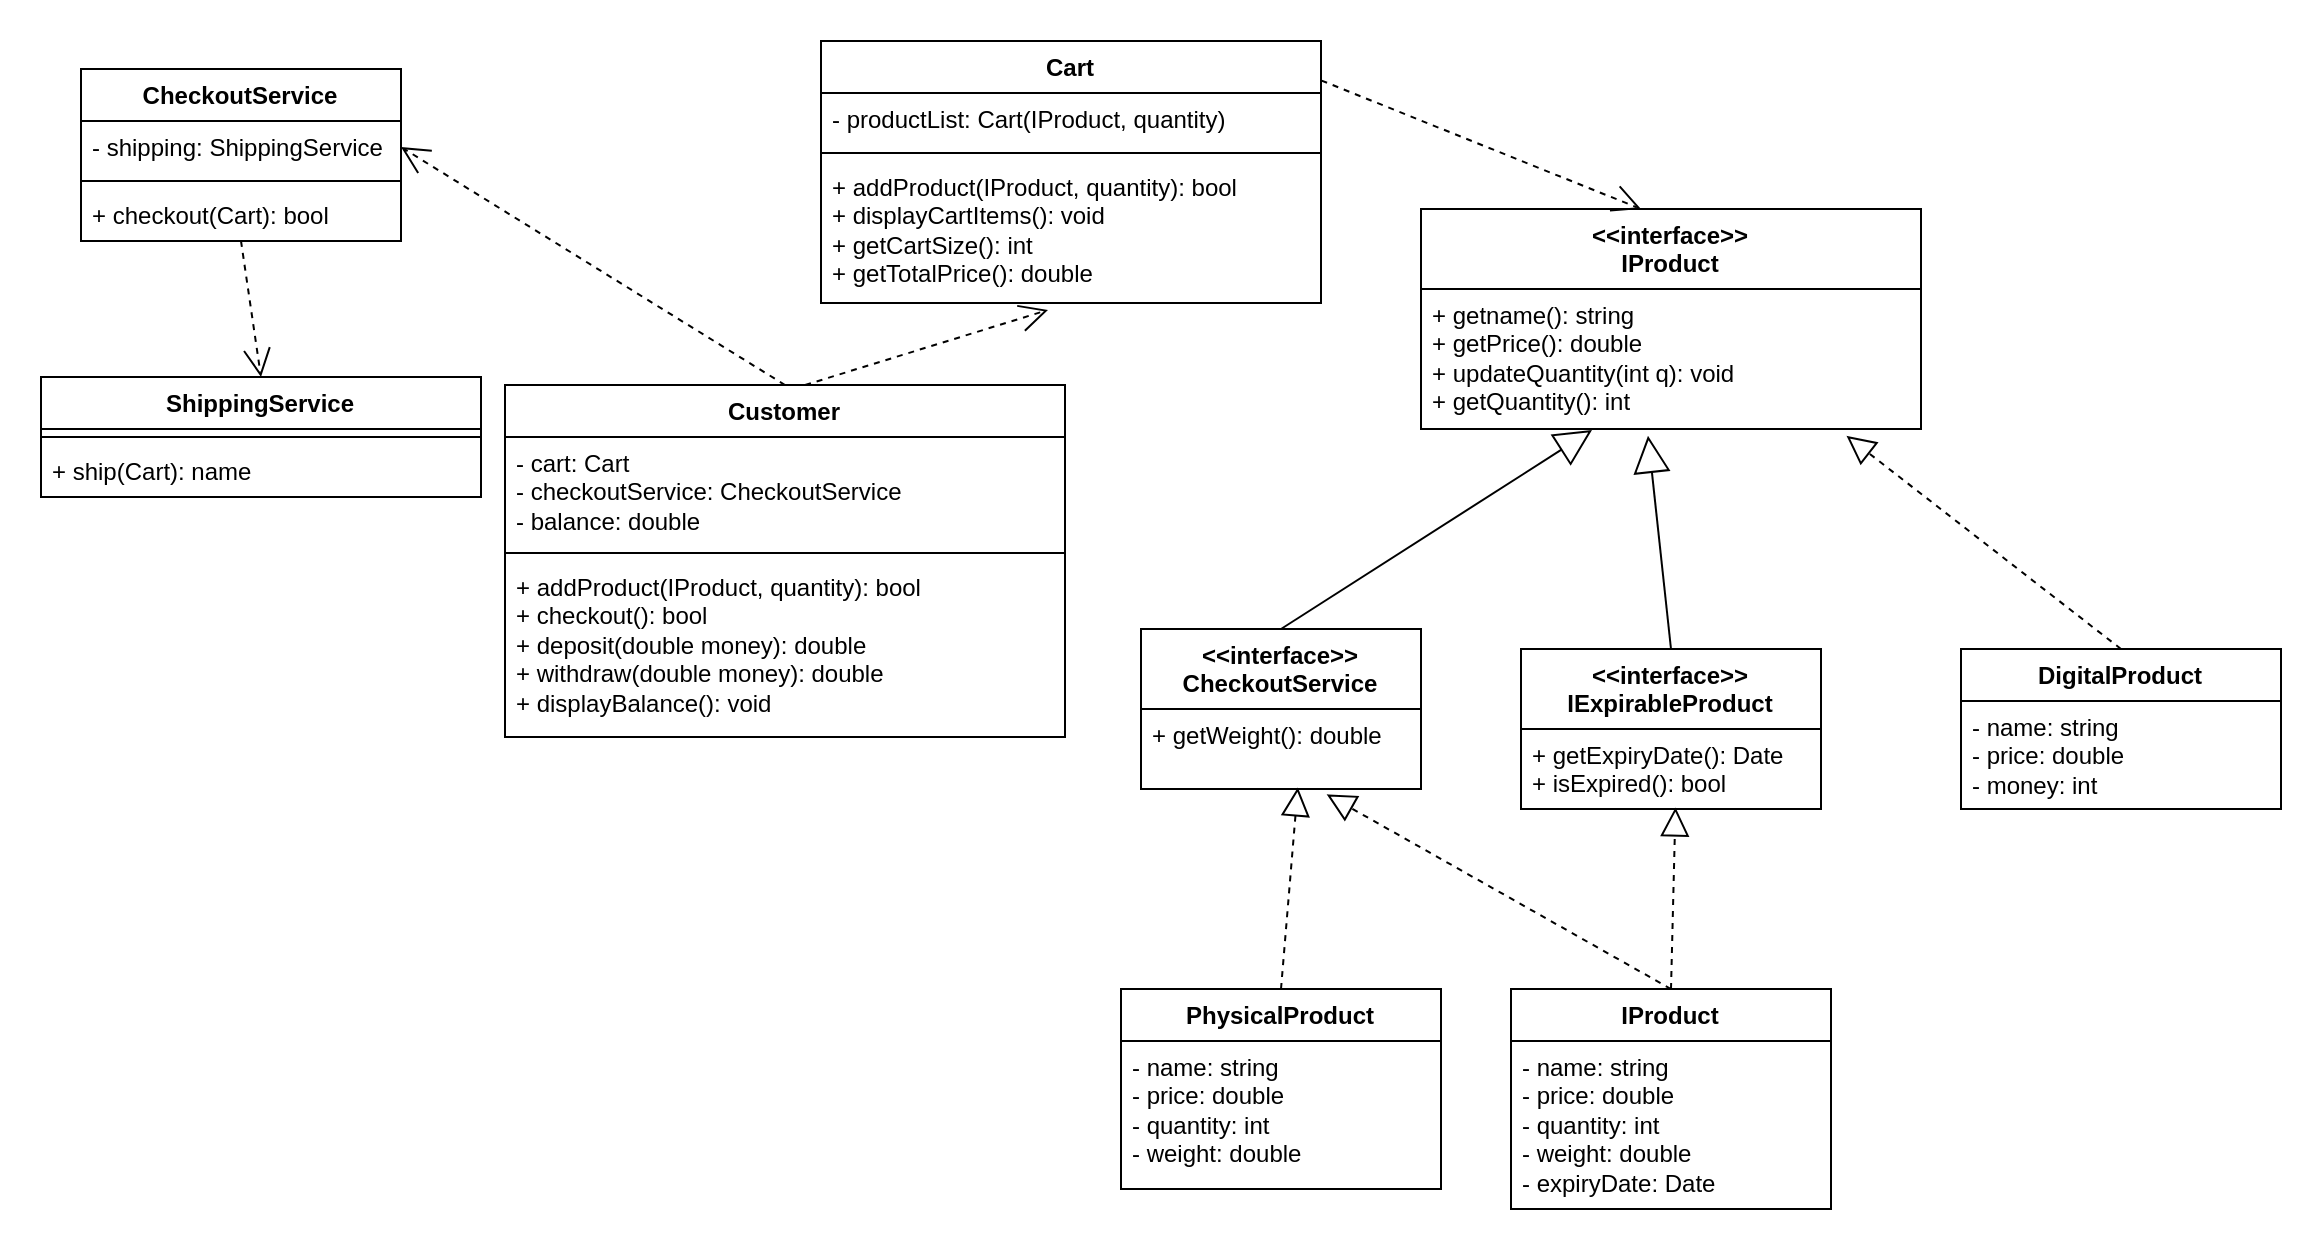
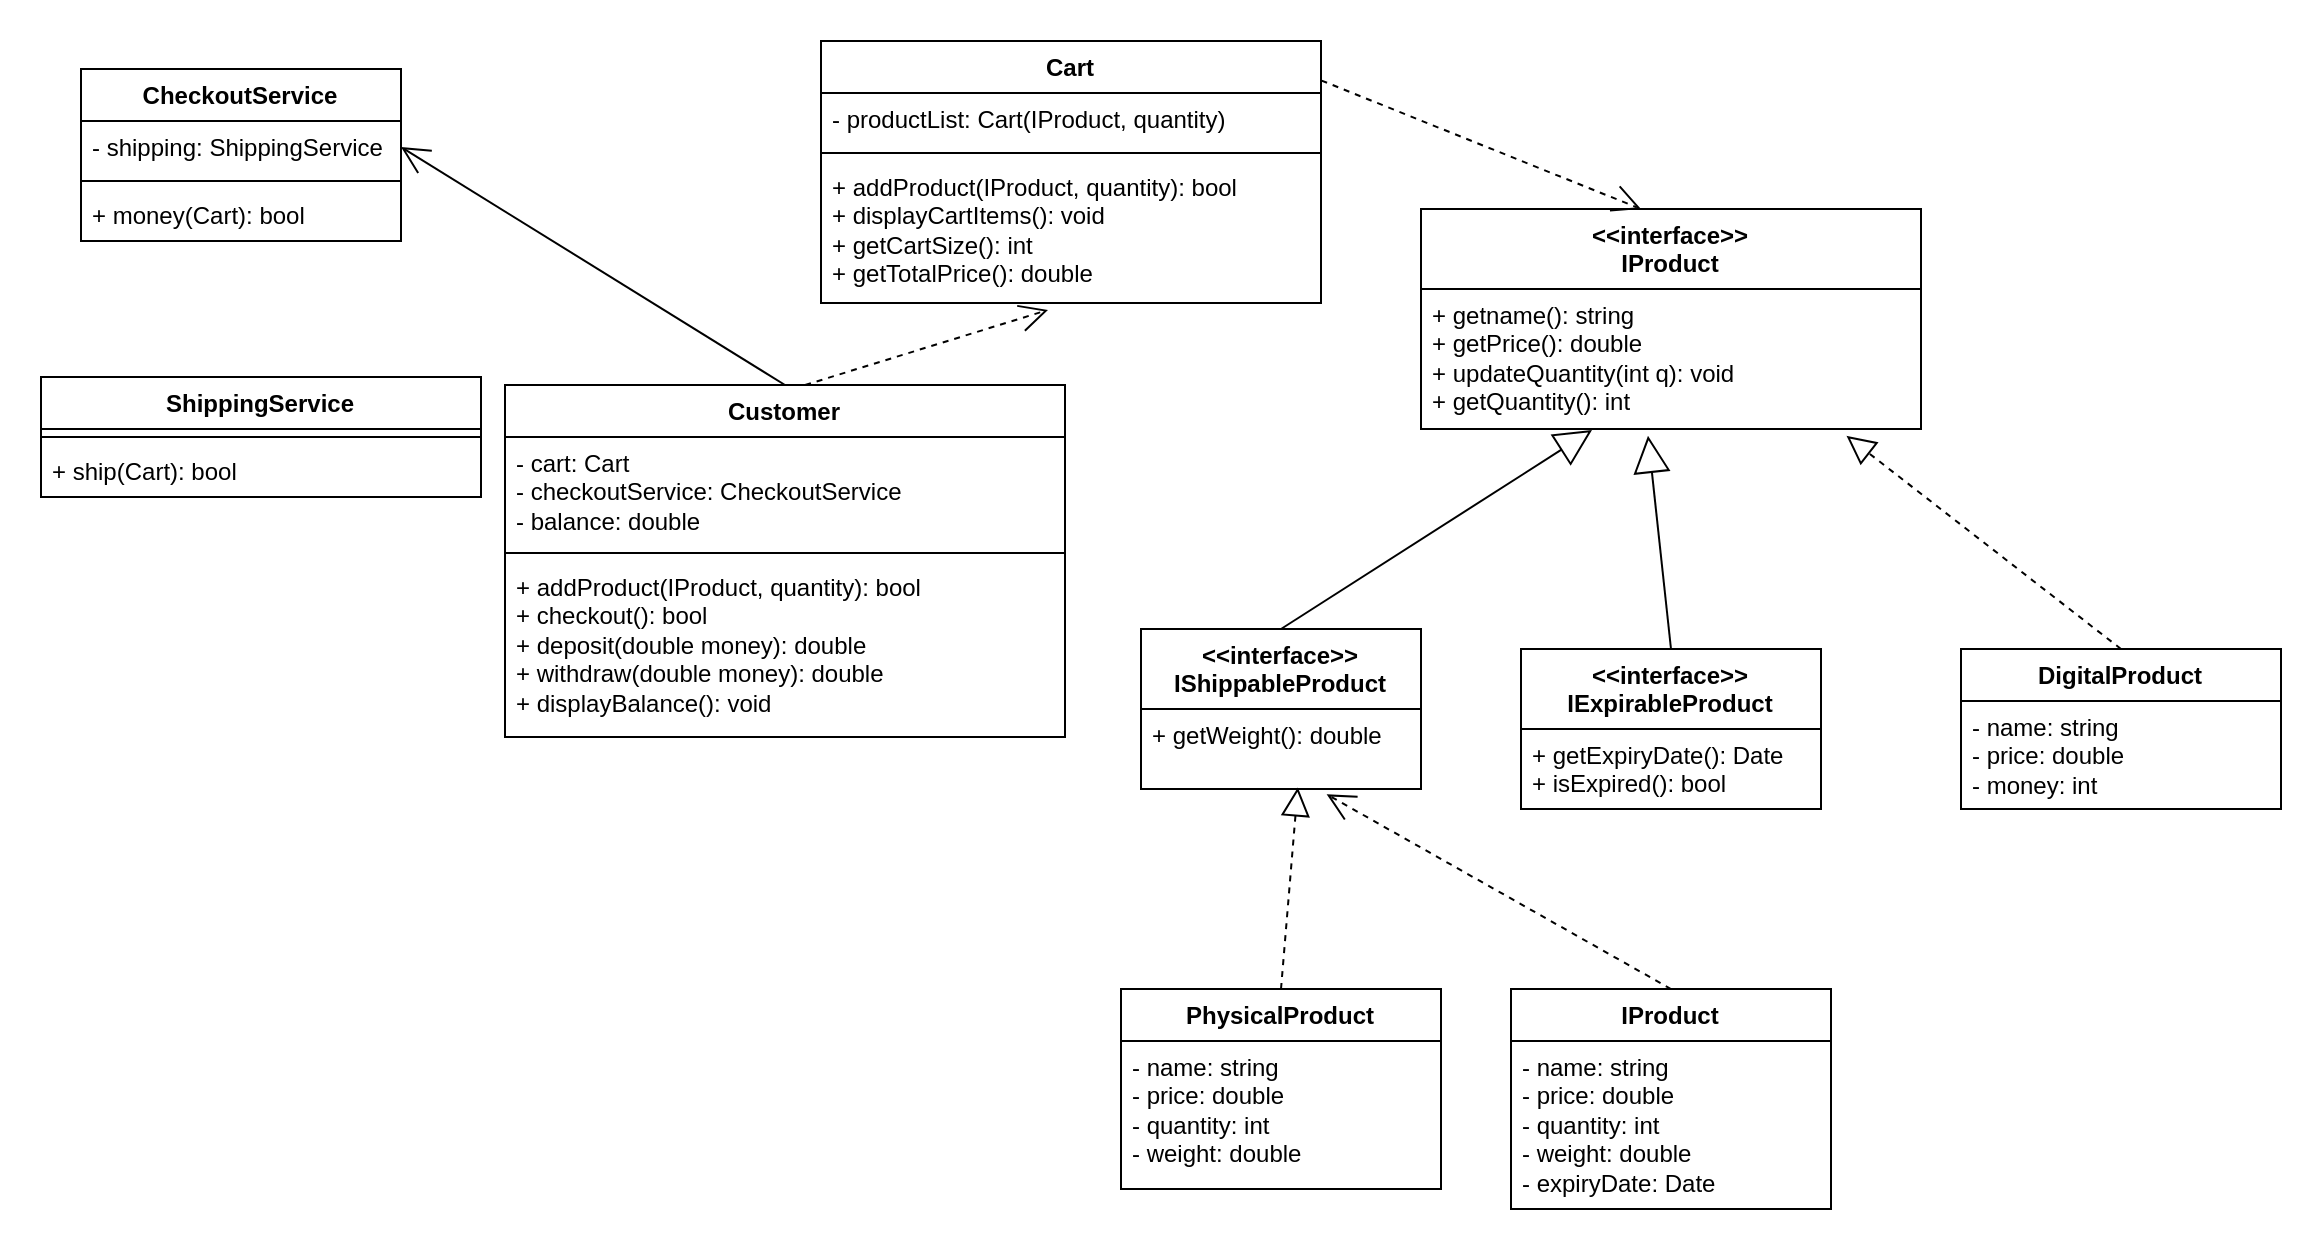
node "+ checkout(Cart): bool": label "+ checkout(Cart): bool" -> "+ money(Cart): bool"
edge "Customer" -> "- shipping: ShippingService": style dashed -> solid
edge "CheckoutService" -> "ShippingService": removed
node "+ ship(Cart): name": label "+ ship(Cart): name" -> "+ ship(Cart): bool"
node "<<interface>> CheckoutService": label "<<interface>> CheckoutService" -> "<<interface>> IShippableProduct"
edge "IProduct" -> "+ getWeight(): double": arrowhead block -> open
edge "IProduct" -> "+ getExpiryDate(): Date + isExpired(): bool": removed
